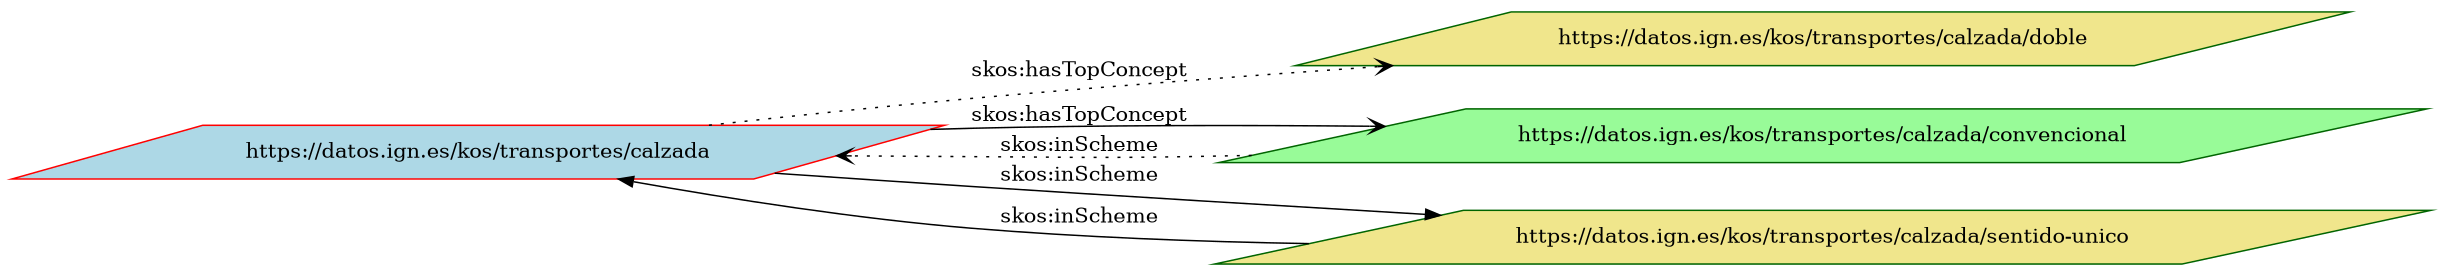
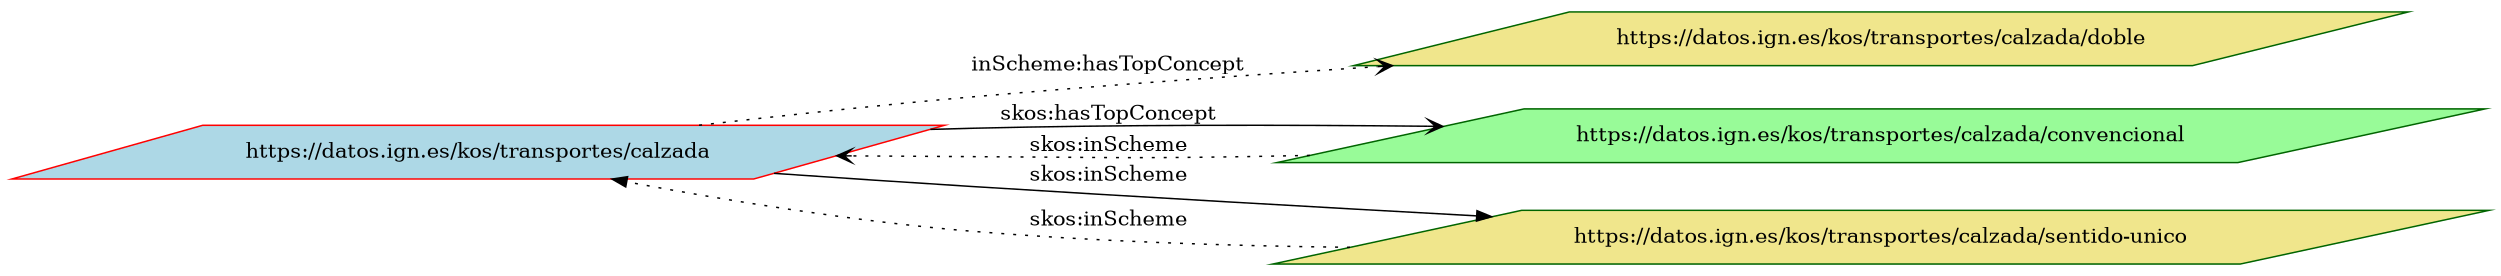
edge "https://datos.ign.es/kos/transportes/calzada" -> "https://datos.ign.es/kos/transportes/calzada/doble": label "skos:hasTopConcept" -> "inScheme:hasTopConcept"
edge "https://datos.ign.es/kos/transportes/calzada/sentido-unico" -> "https://datos.ign.es/kos/transportes/calzada": style solid -> dotted
